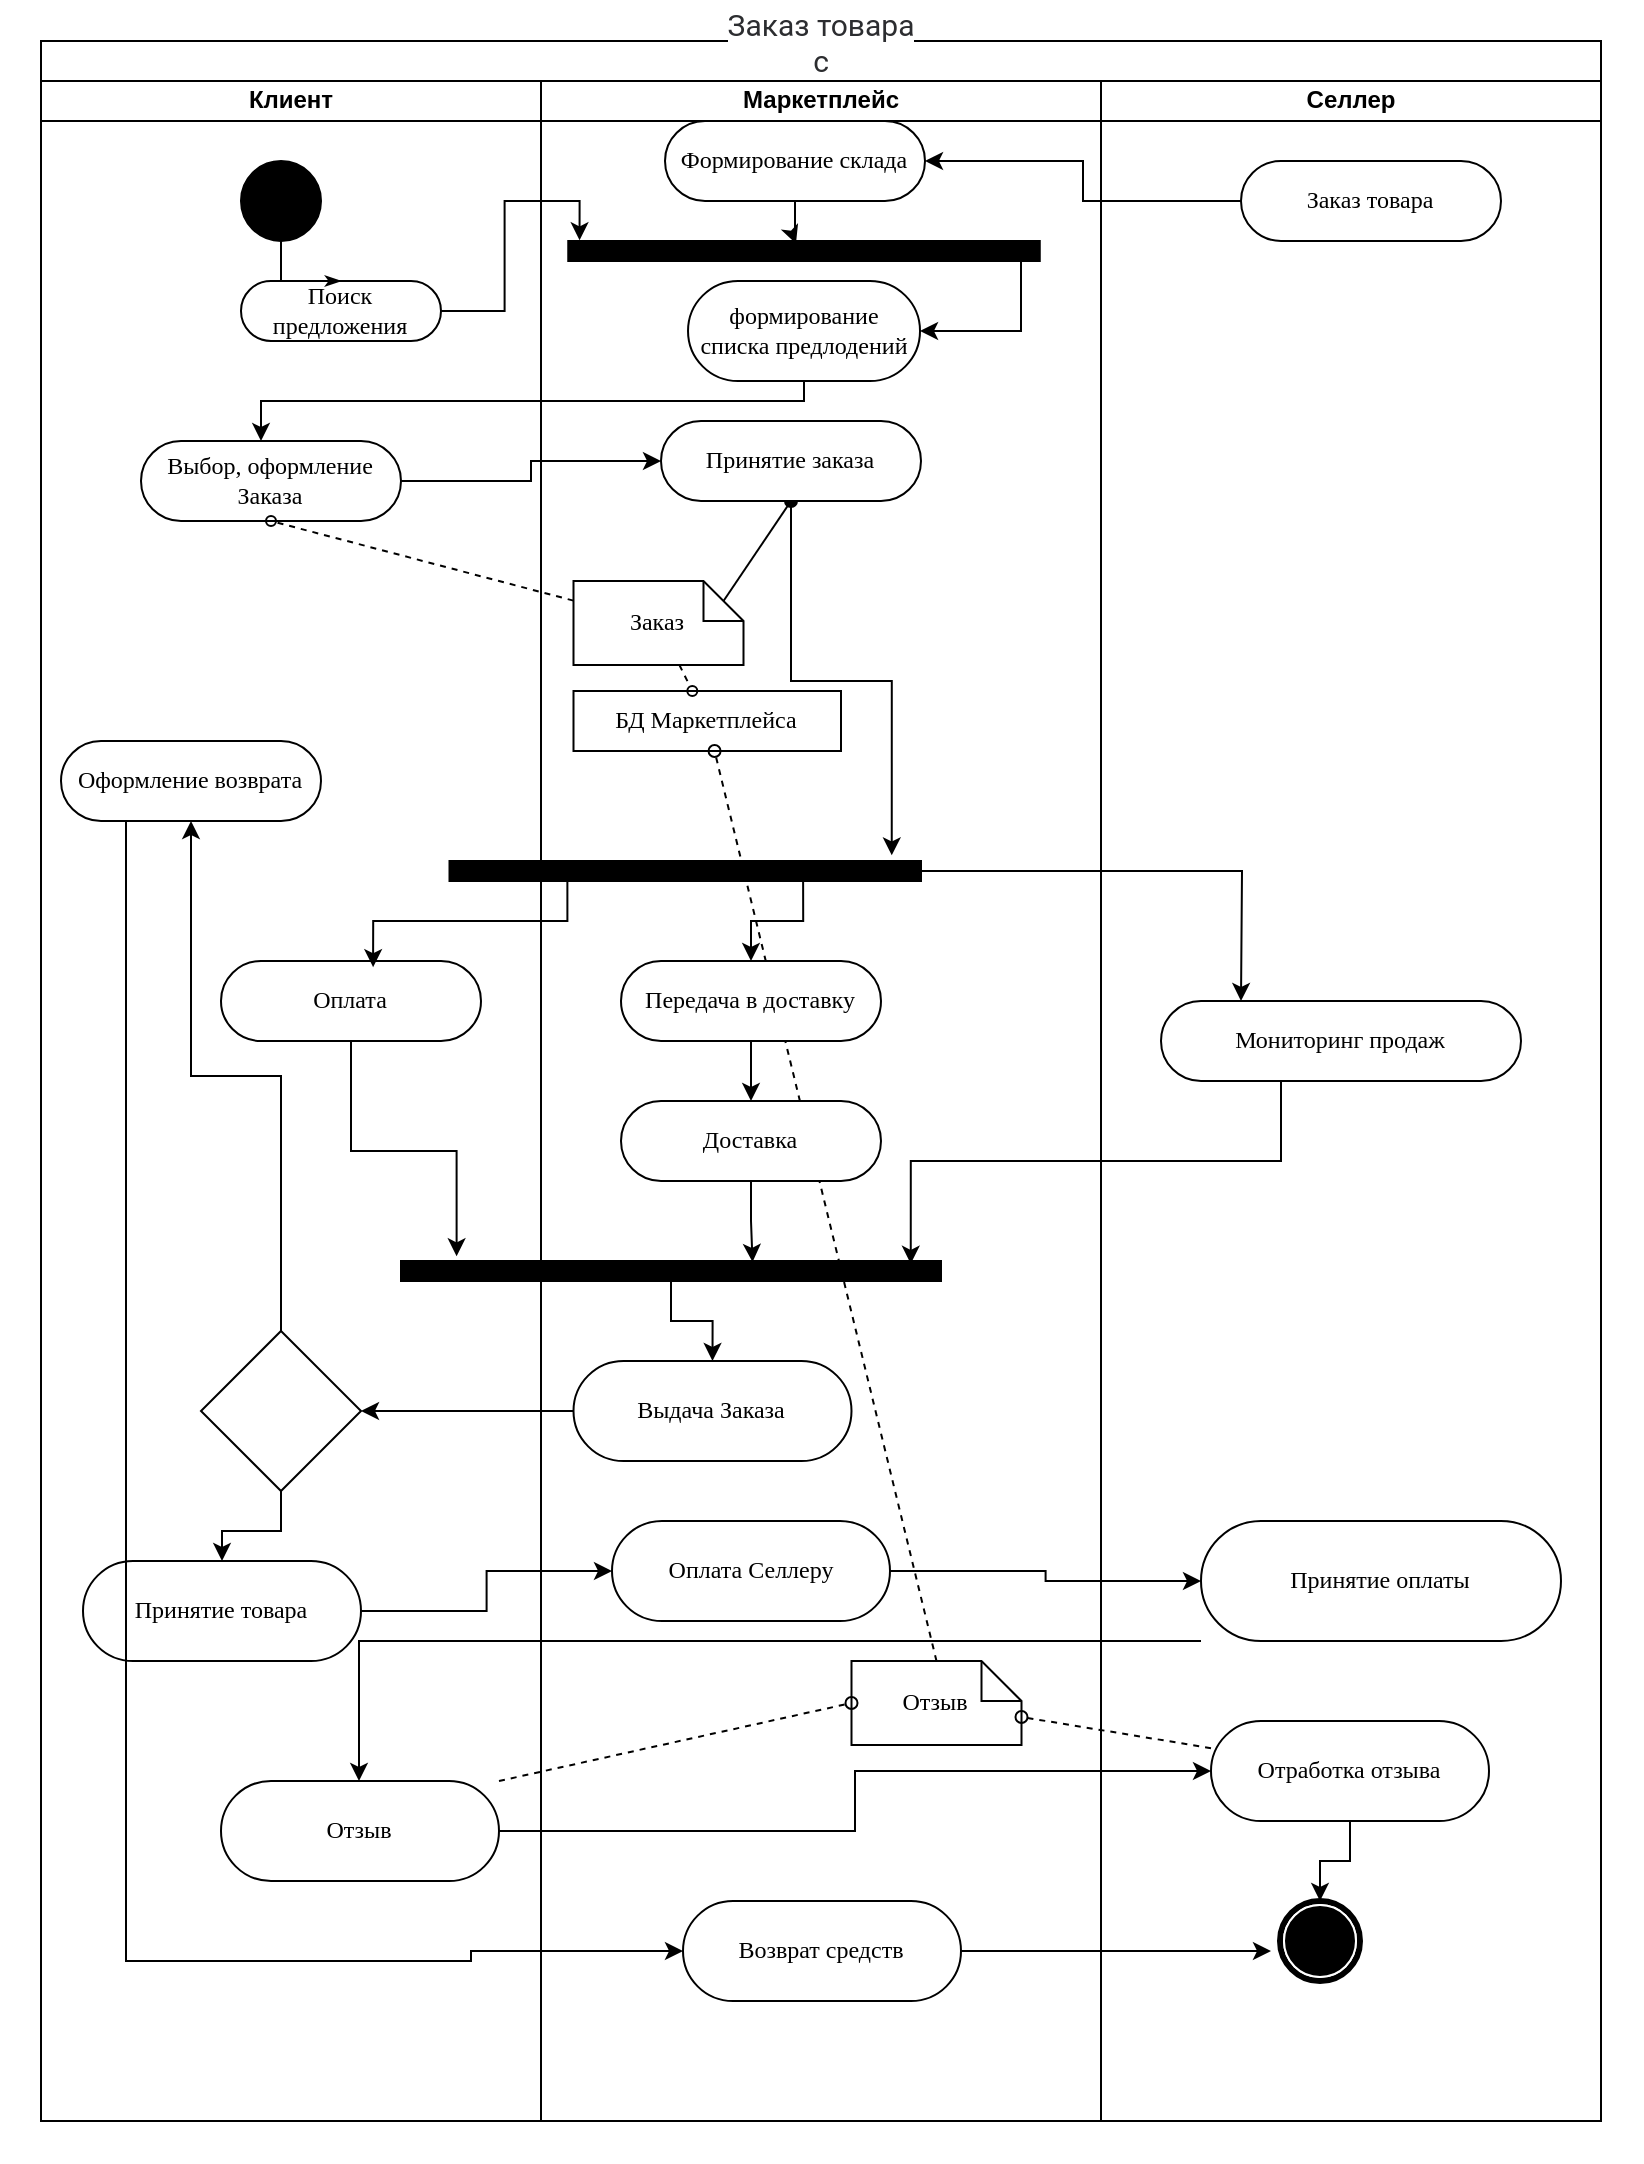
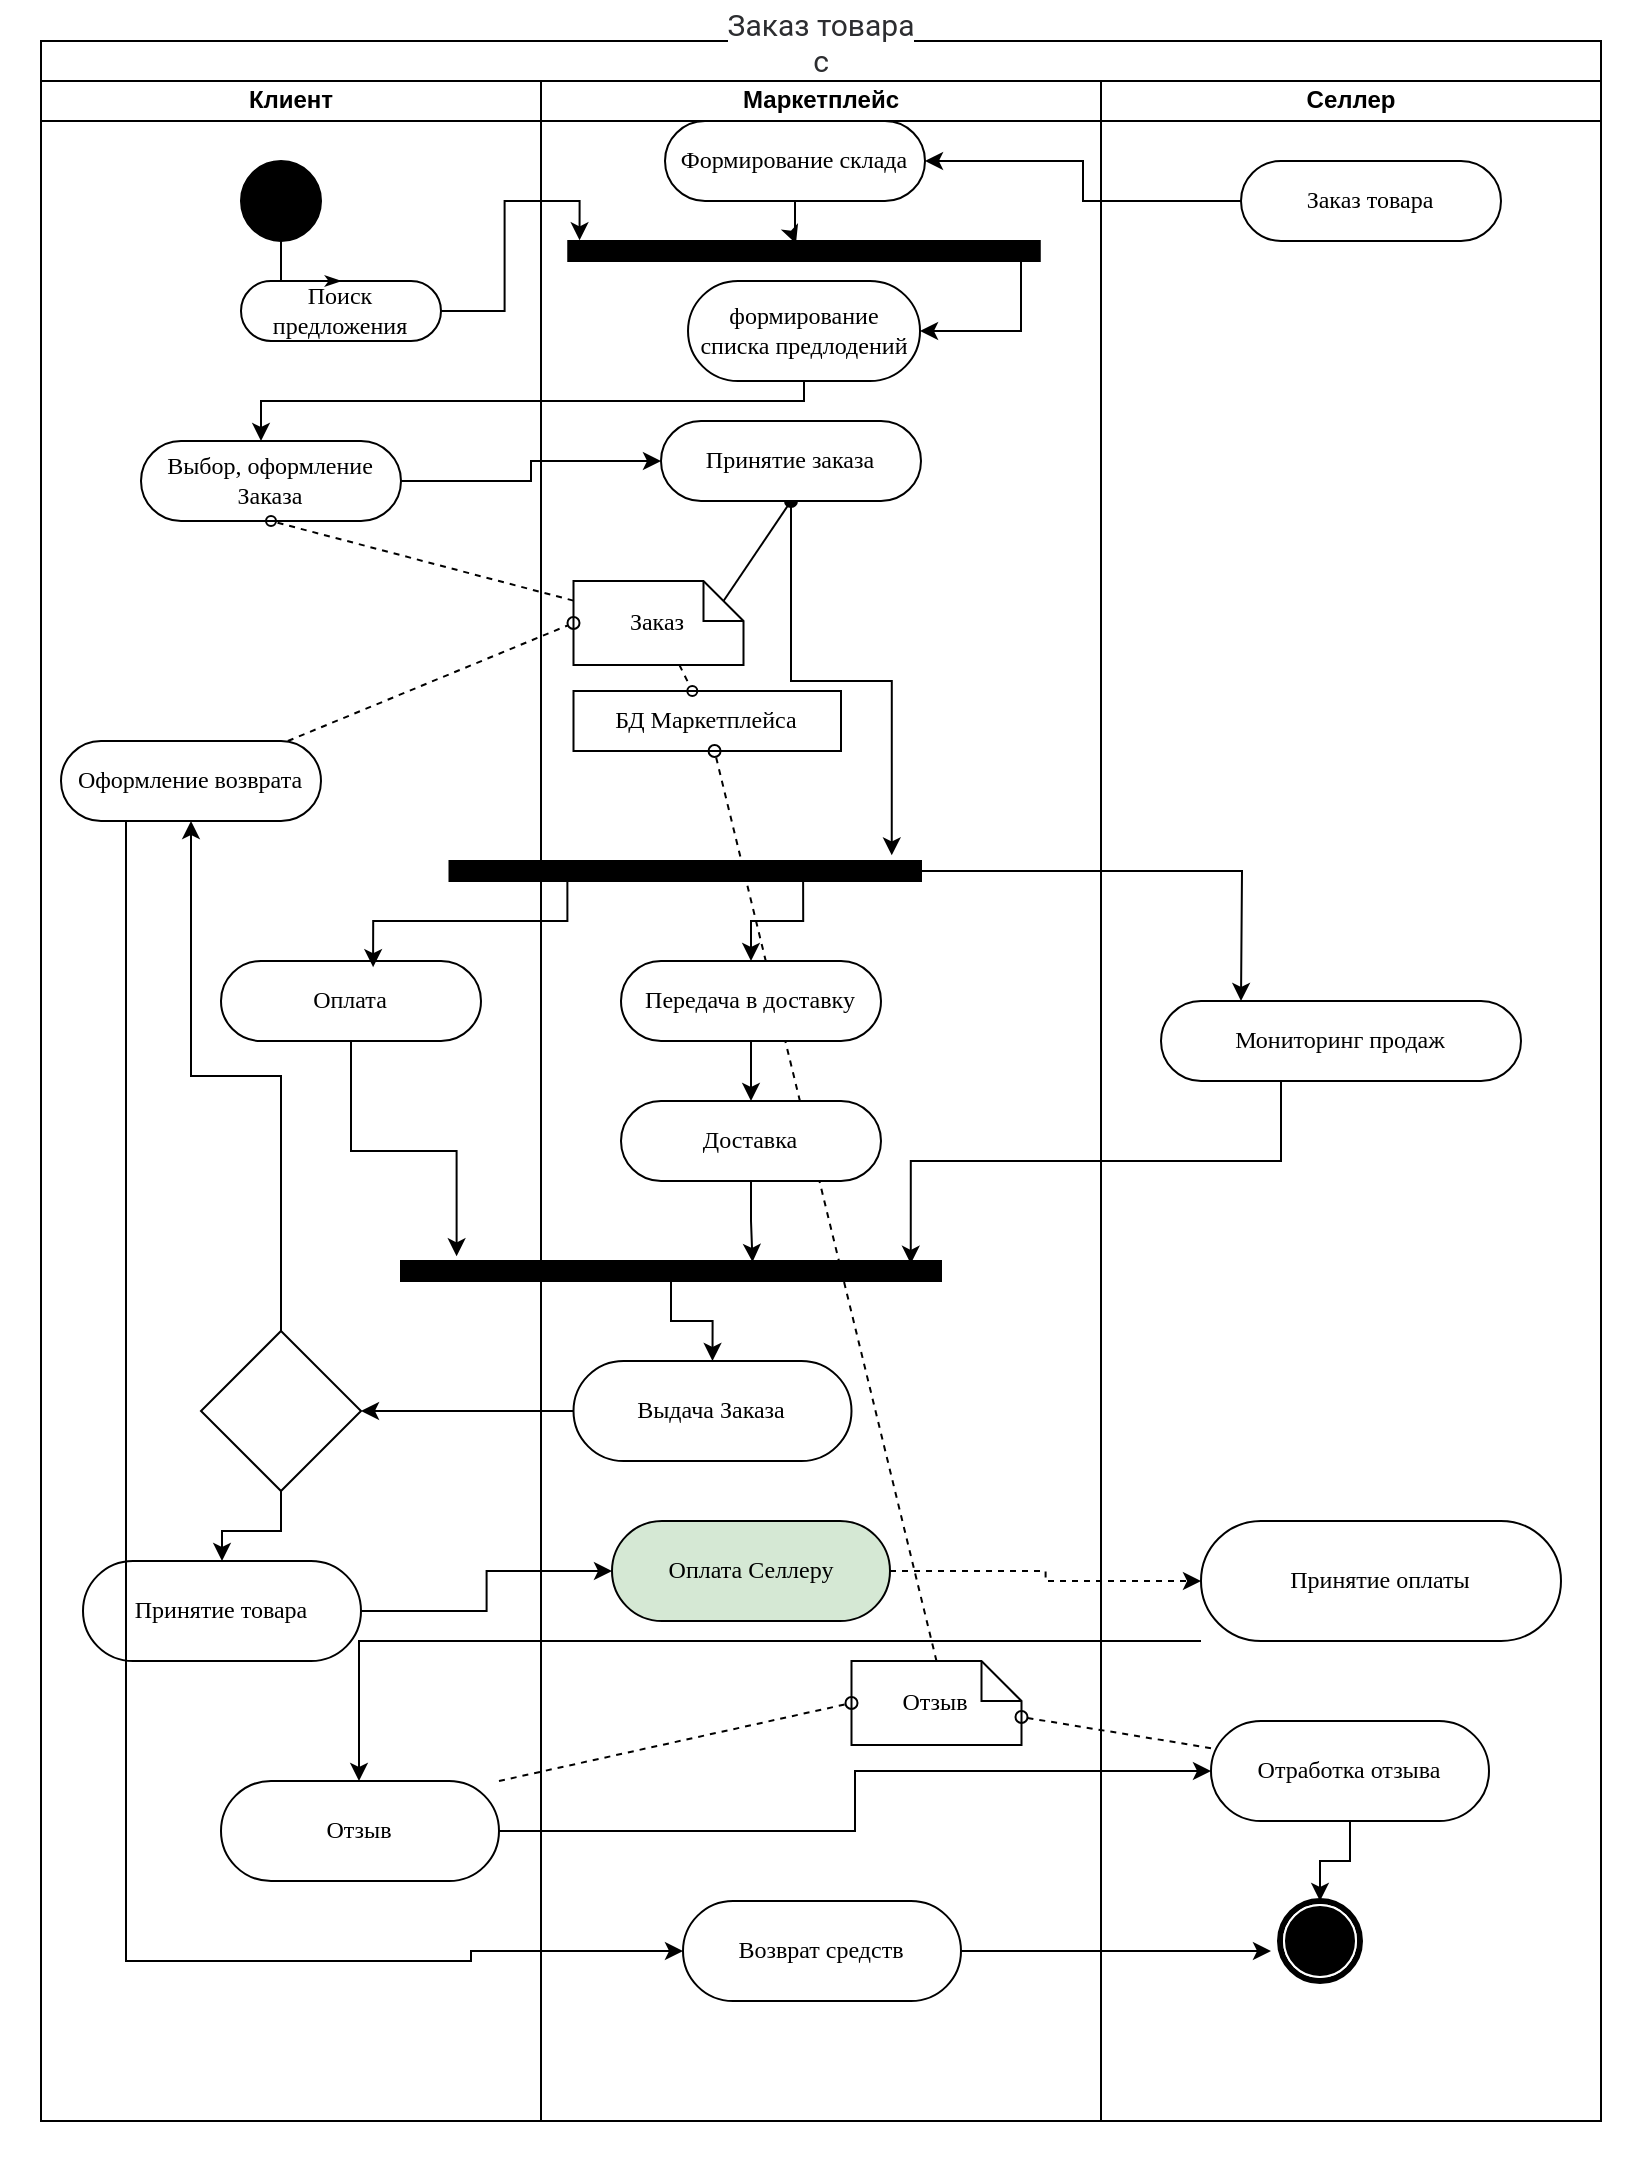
edge "Оформление возврата" -> "Заказ": added
node "Оплата Селлеру": fillcolor #ffffff -> #d5e8d4
edge "Оплата Селлеру" -> "Принятие оплаты": style solid -> dashed
